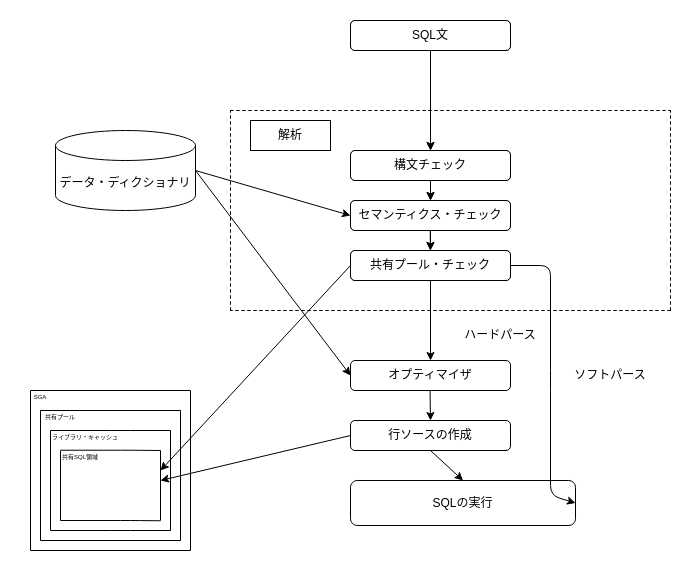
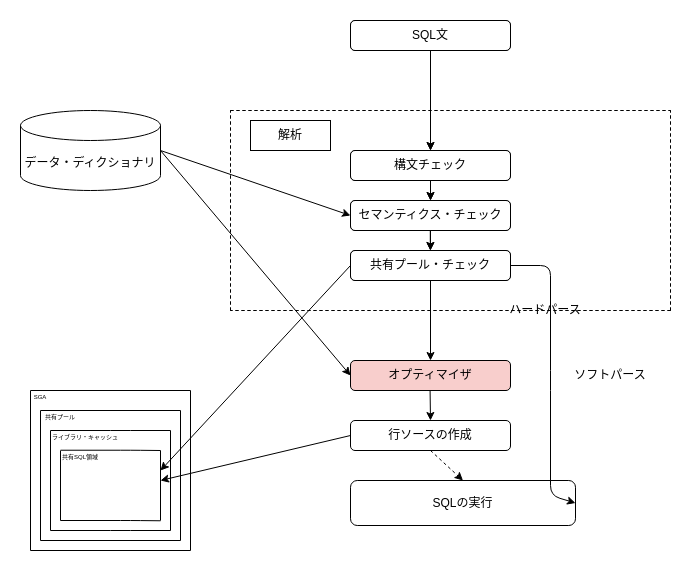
node "データ・ディクショナリ": moved (126, 171) -> (91, 151)
node "ハードパース": moved (501, 336) -> (546, 311)
node "オプティマイザ": fillcolor #ffffff -> #f8cecc
edge "行ソースの作成" -> "SQLの実行": style solid -> dashed
